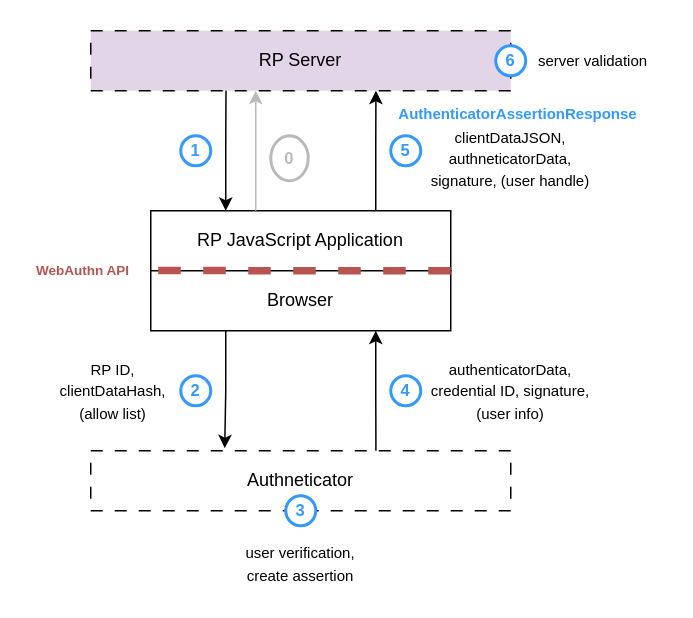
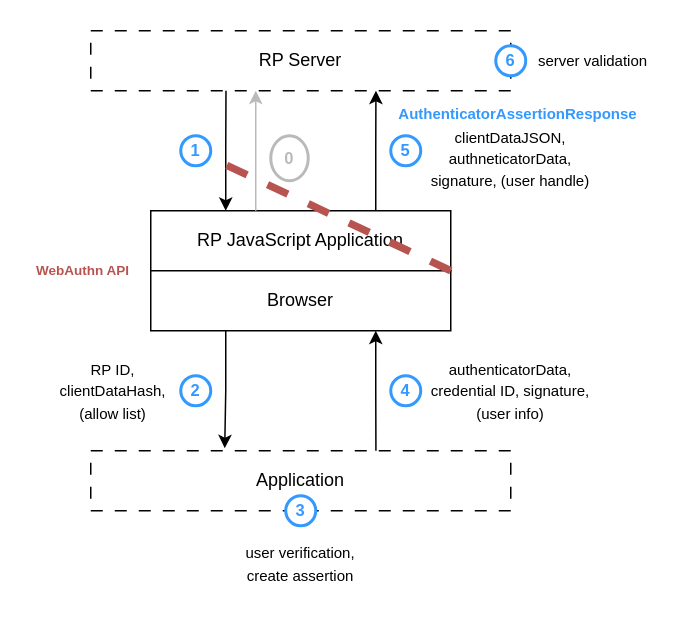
node "RP Server": fillcolor #e1d5e7 -> #ffffff
edge "RP JavaScript Application" -- "Browser": now "RP JavaScript Application" -- "1"
node "Authneticator": label "Authneticator" -> "Application"
